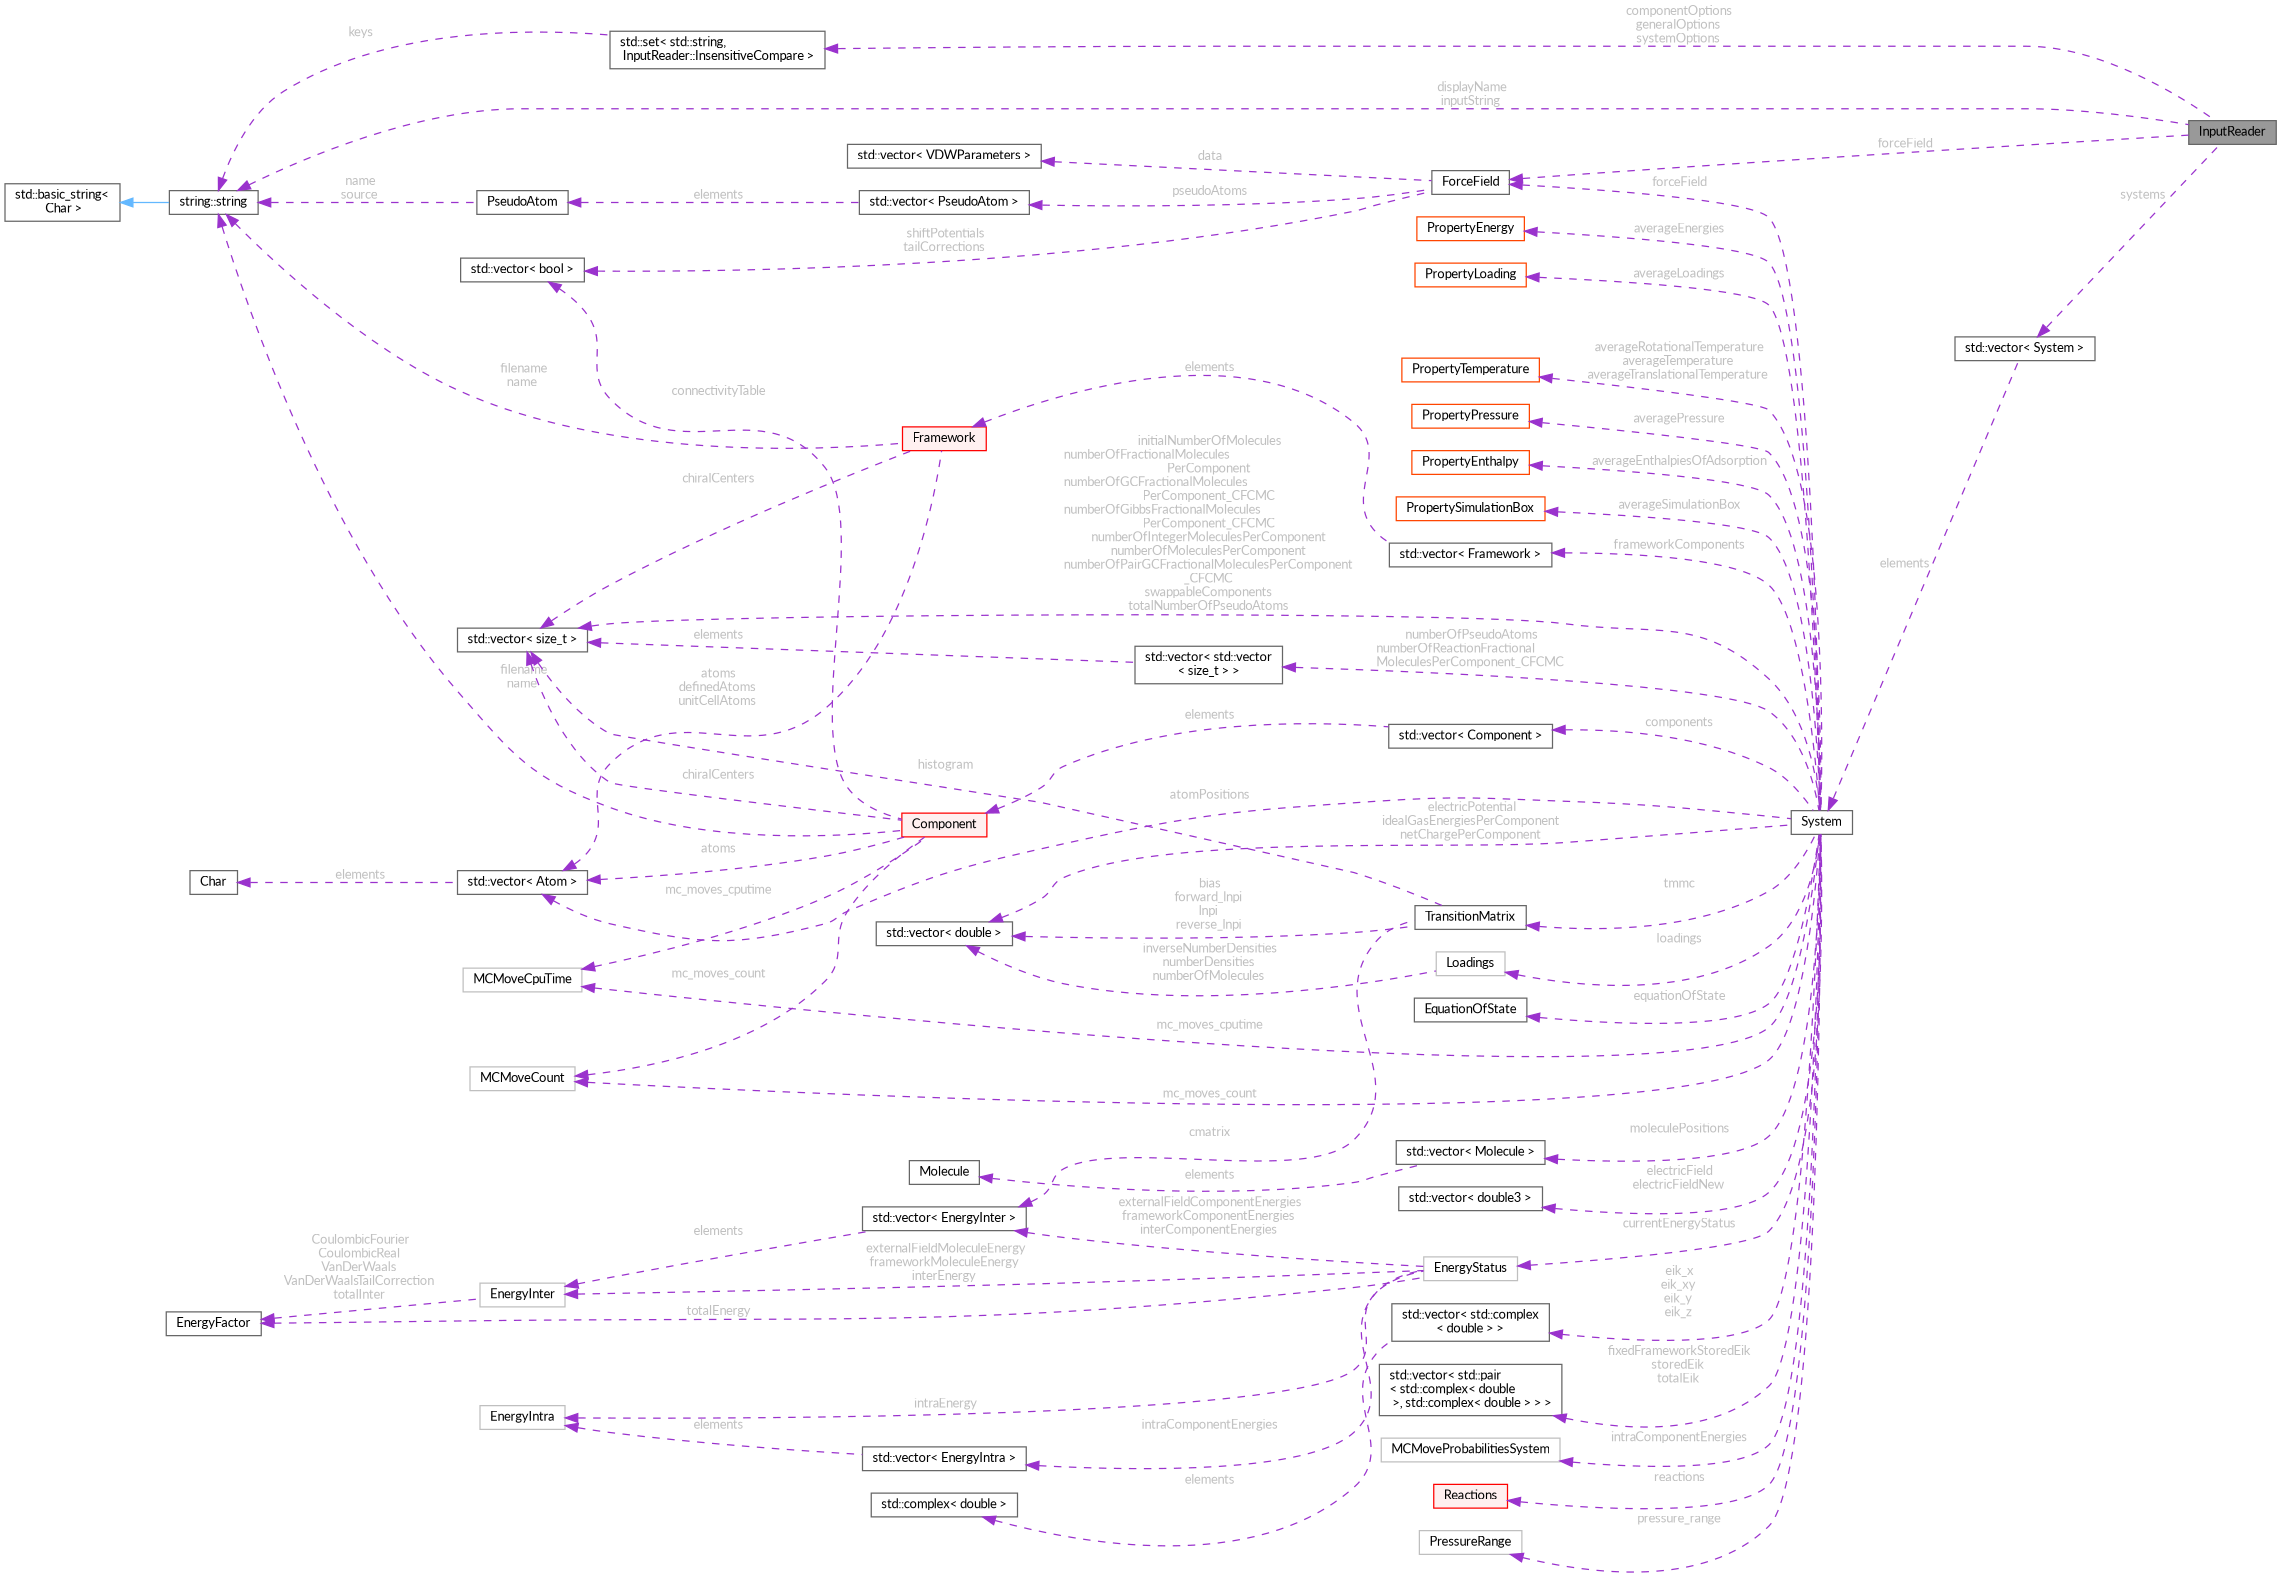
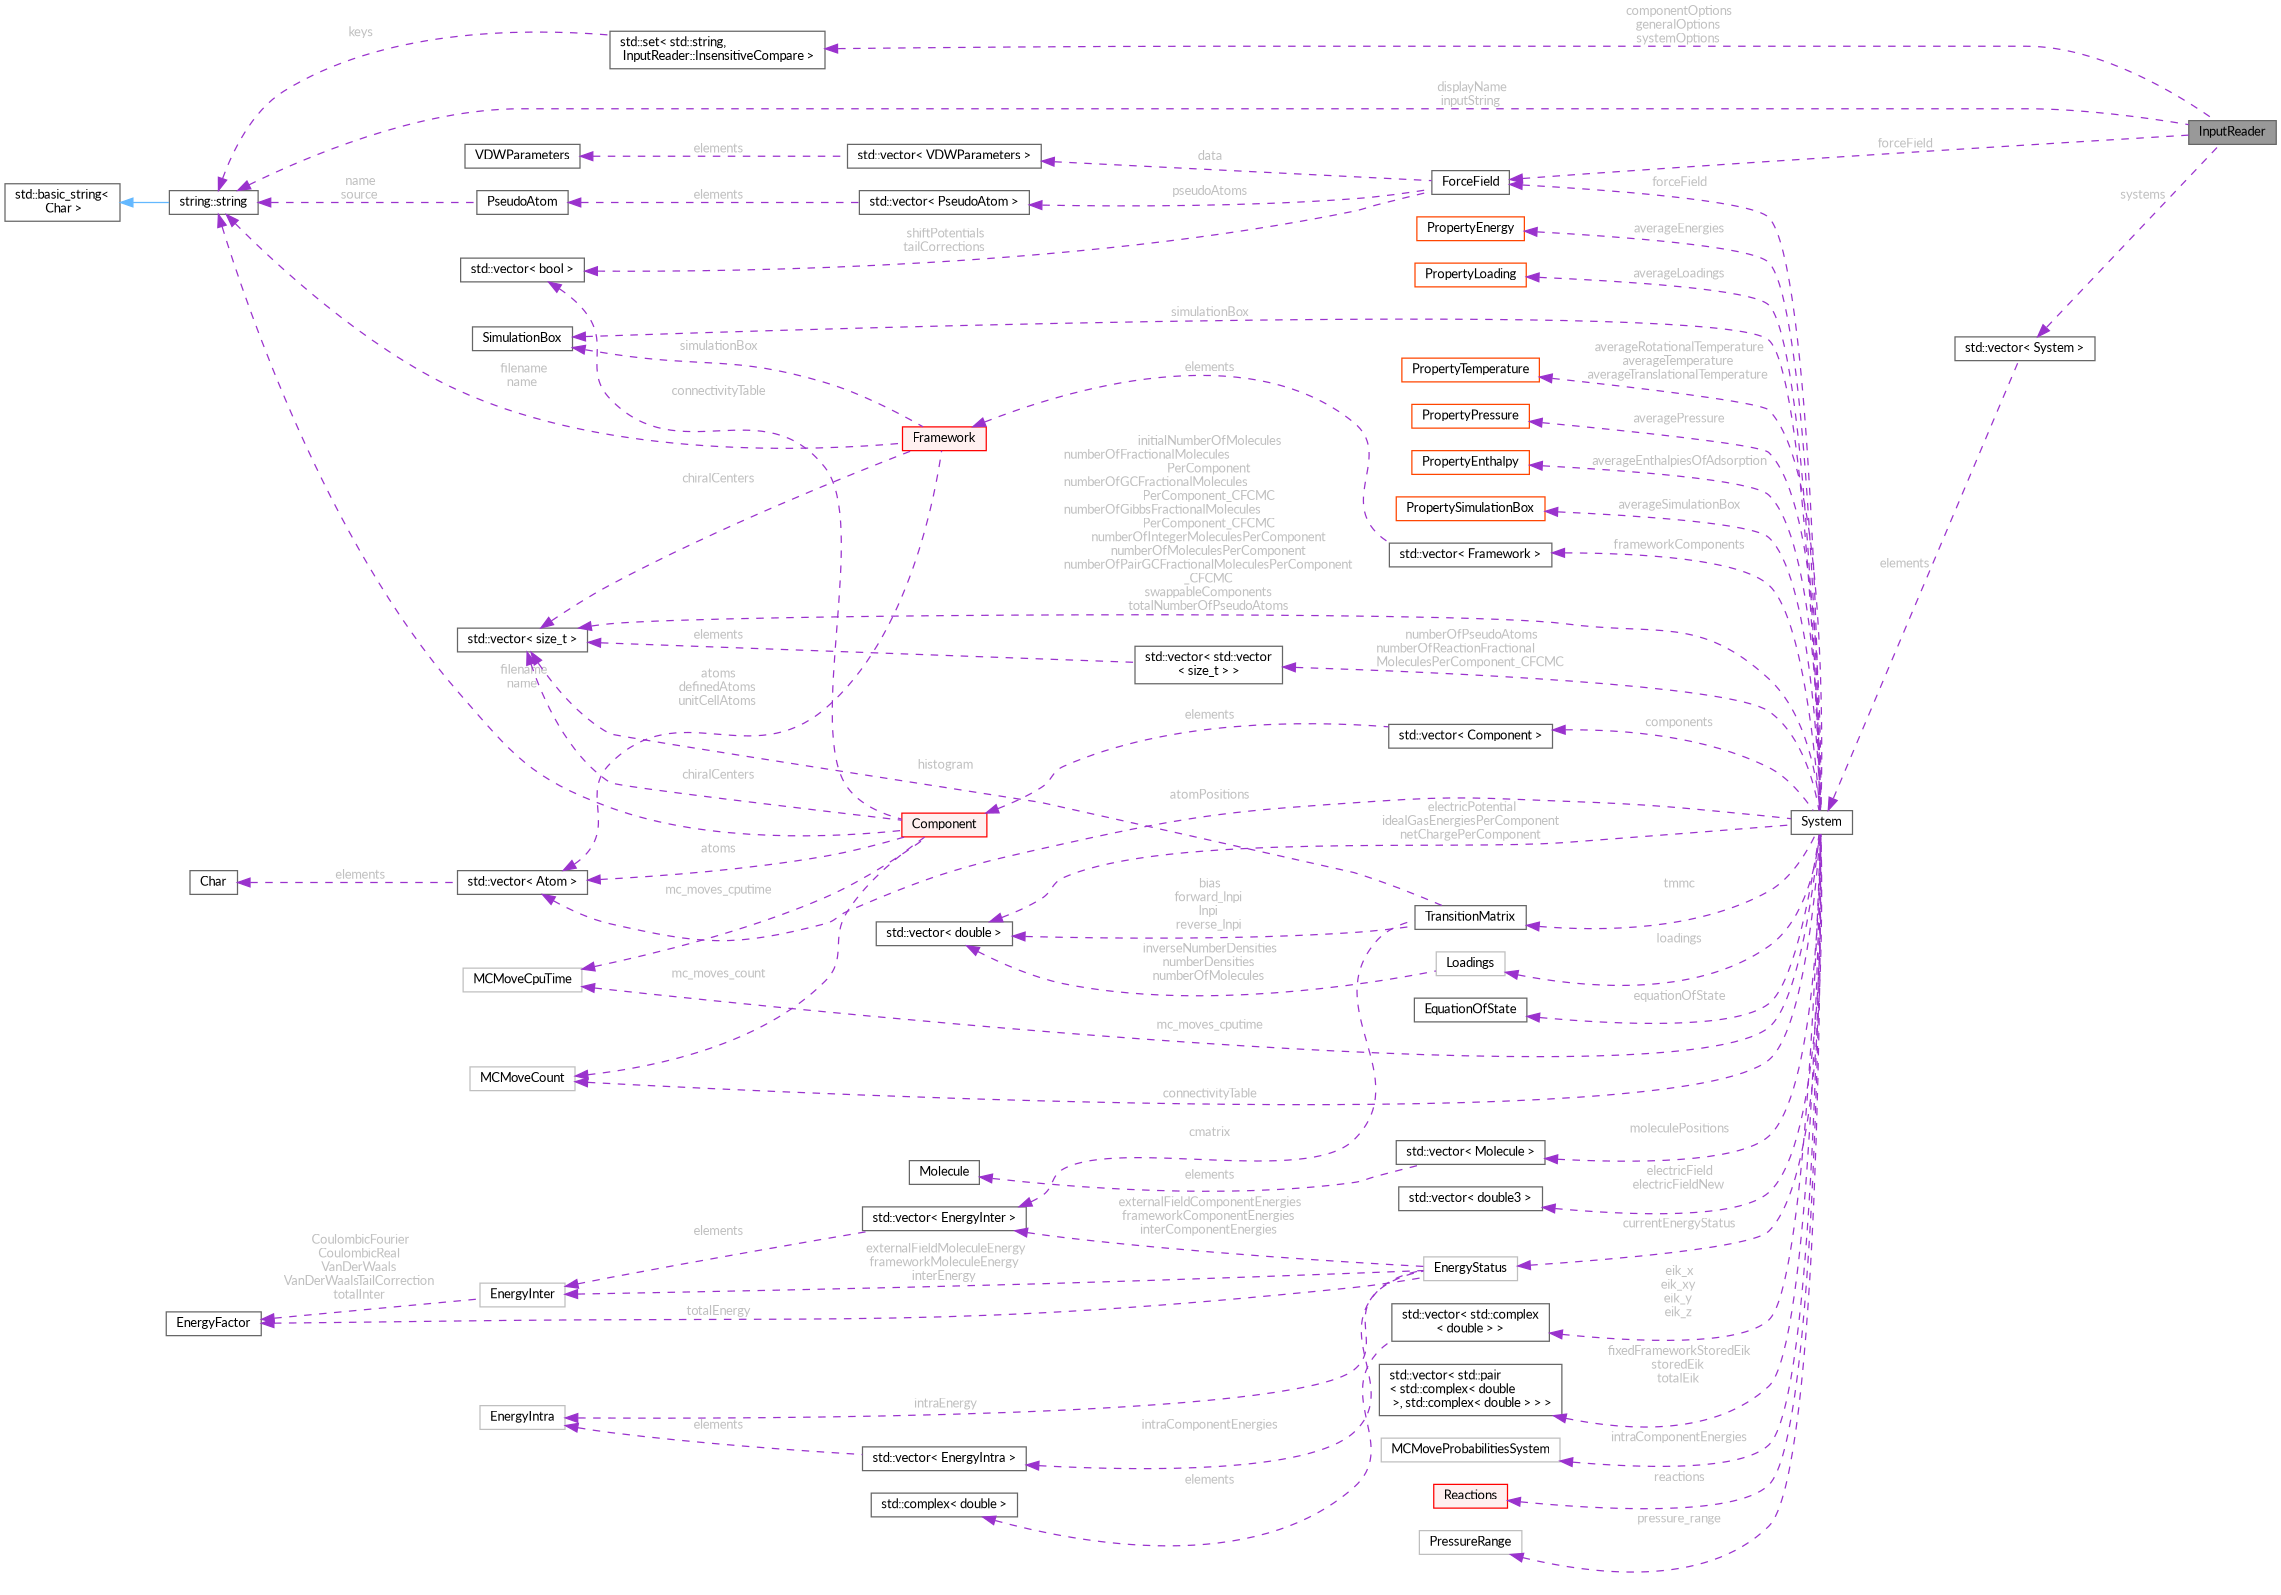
node "VDWParameters": added
node "SimulationBox": added
edge "System" -> "MCMoveCount": label " mc_moves_count" -> " connectivityTable"
